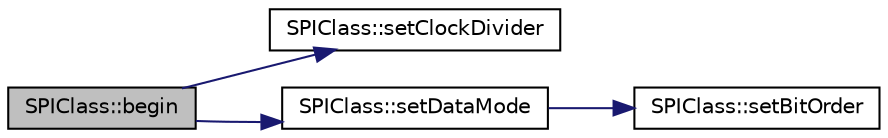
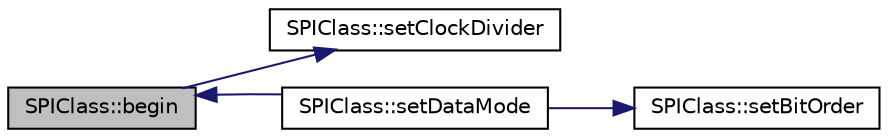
edge "SPIClass::begin" -> "SPIClass::setDataMode": reversed
